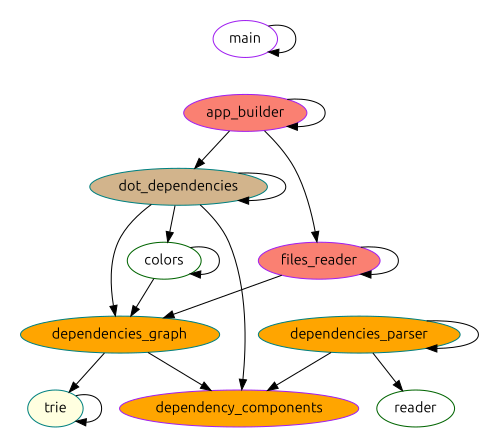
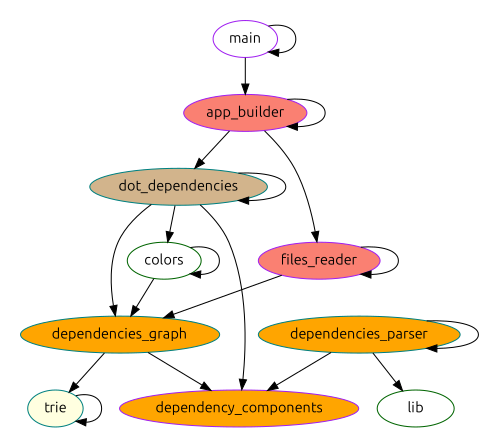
edge "main" -> "app_builder": added
node "reader": label "reader" -> "lib"
